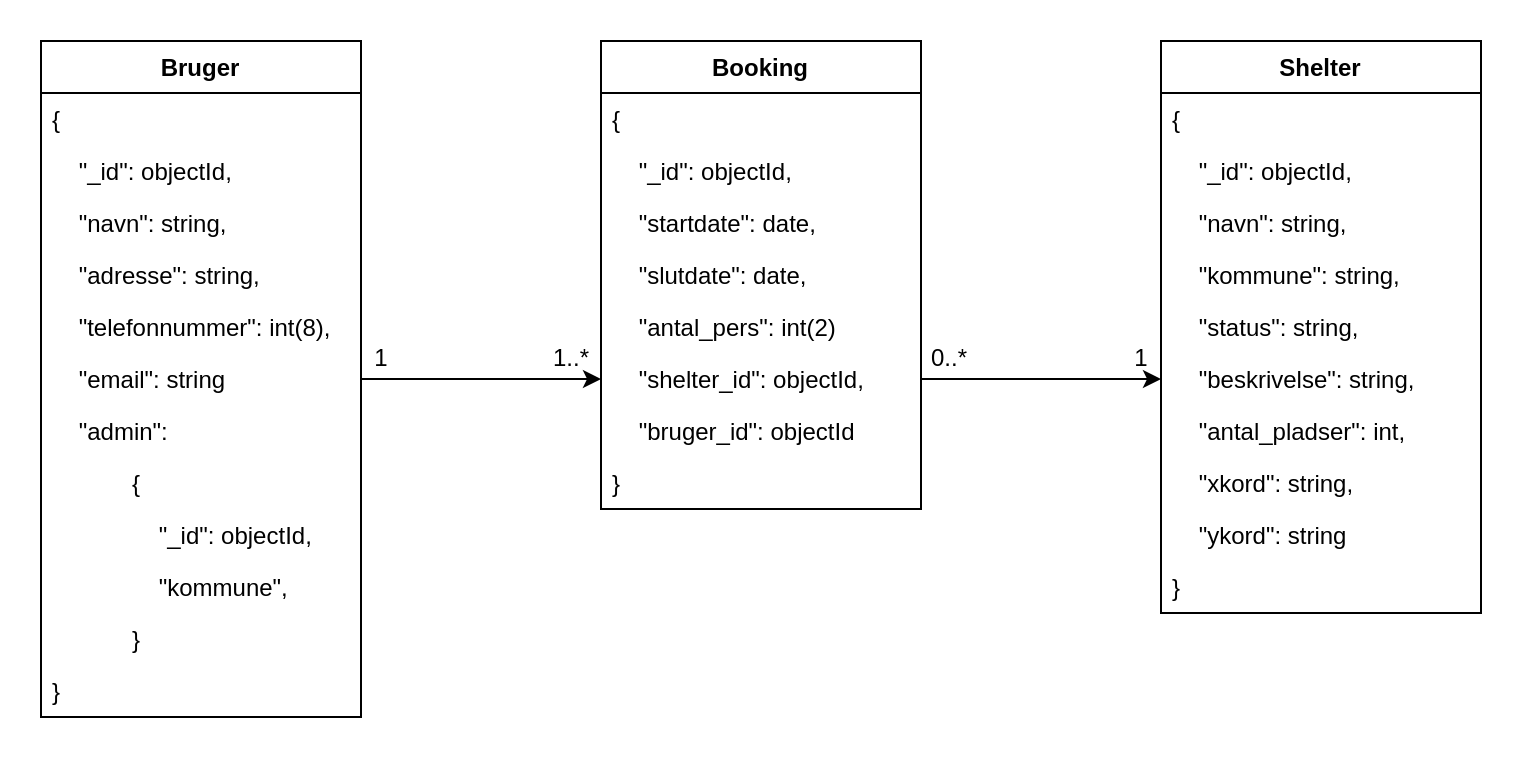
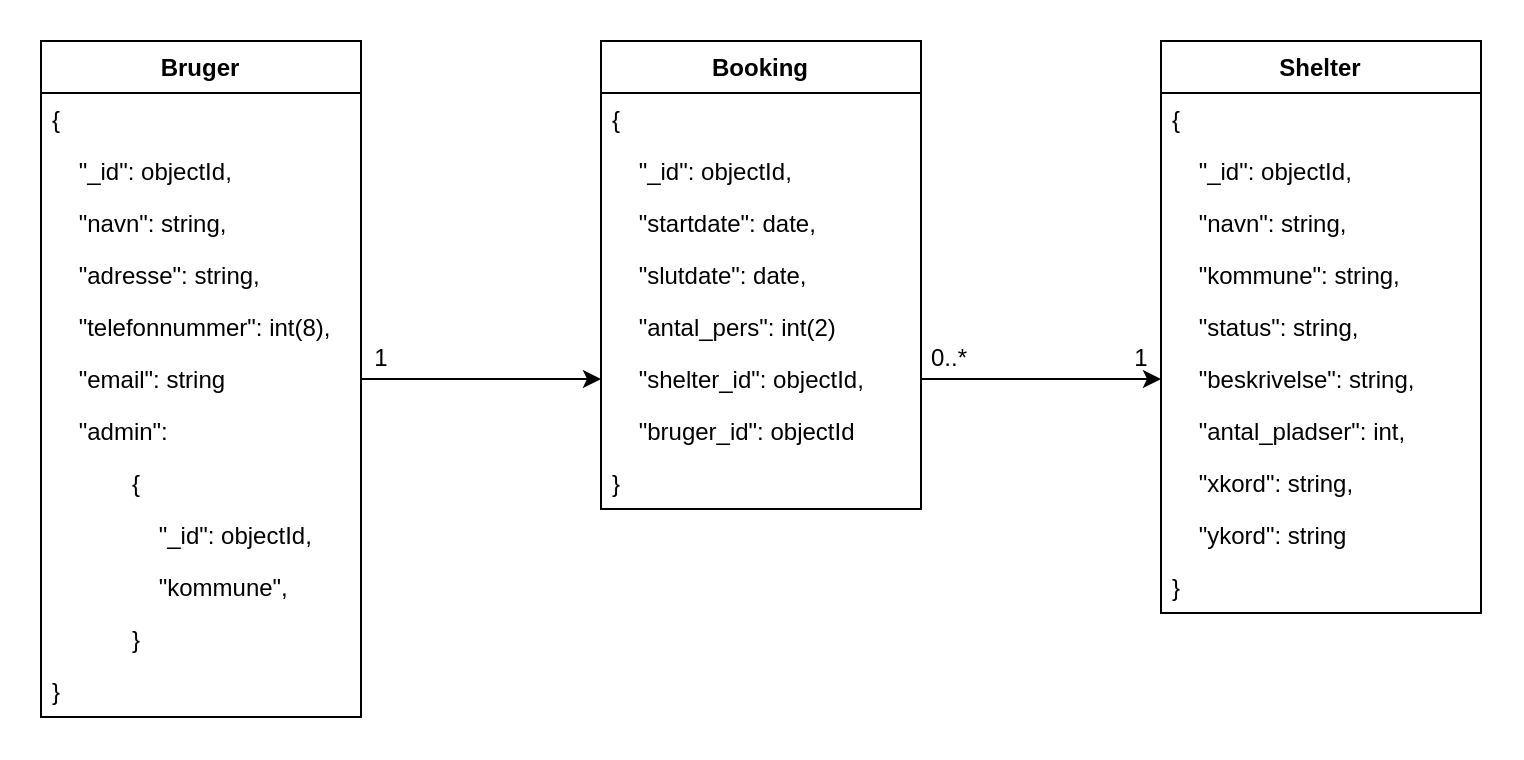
node "1..*": removed
